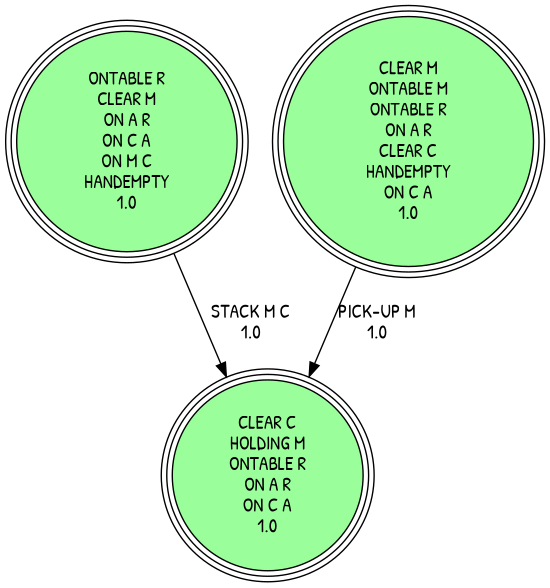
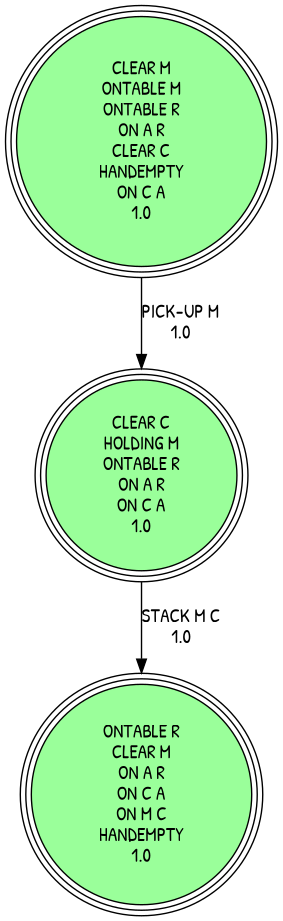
edge "ONTABLE R CLEAR M ON A R ON C A ON M C HANDEMPTY 1.0" -> "CLEAR C HOLDING M ONTABLE R ON A R ON C A 1.0": reversed
